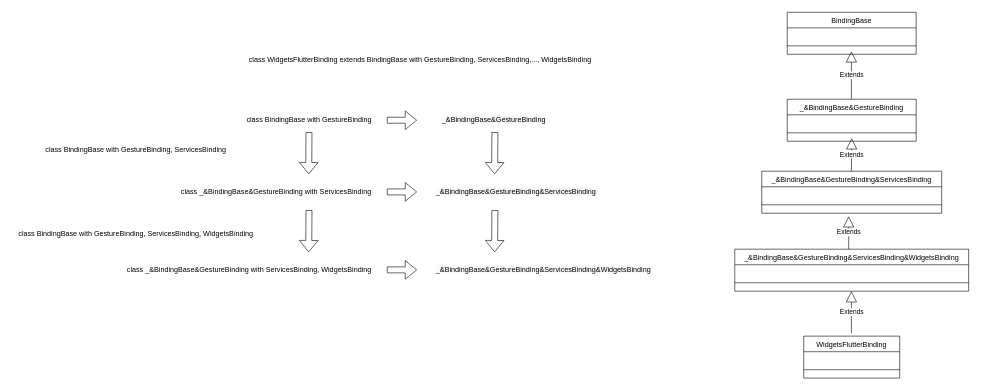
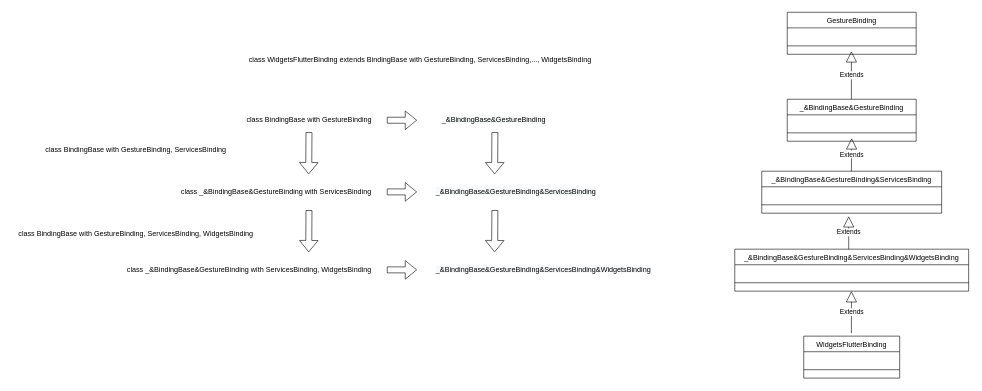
node "BindingBase": label "BindingBase" -> "GestureBinding"
